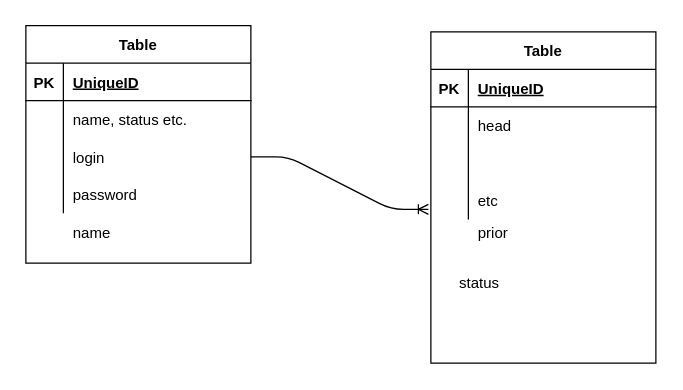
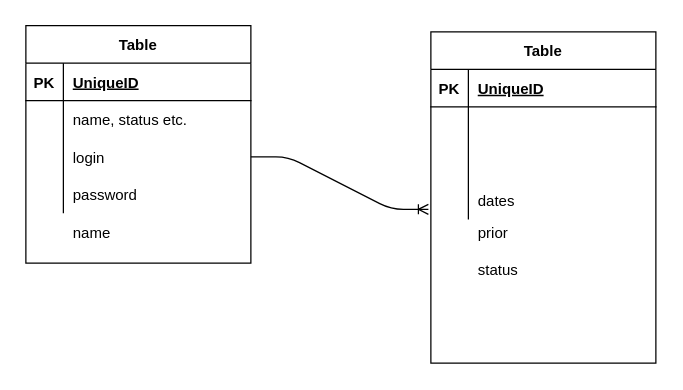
node "head": removed
node "etc": label "etc" -> "dates"
node "status": moved (543, 282) -> (562, 269)
